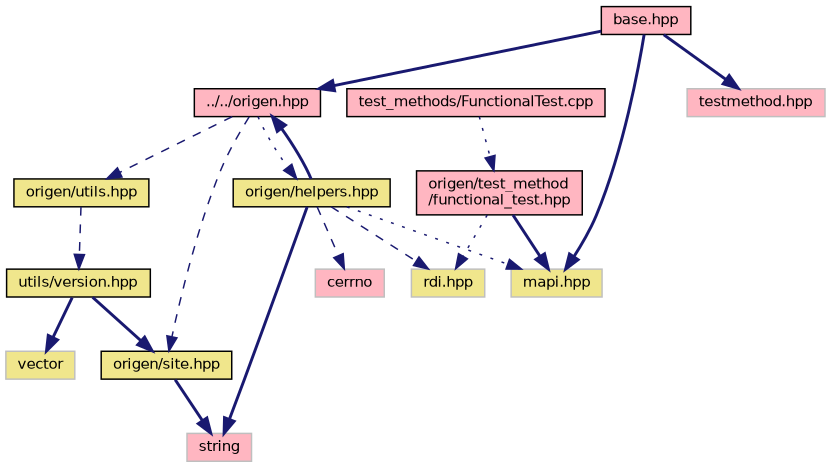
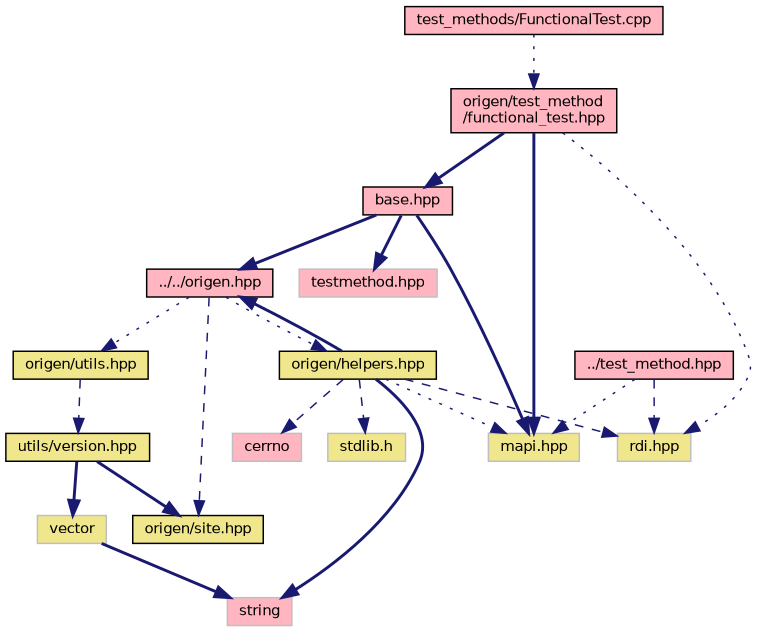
edge "../../origen.hpp" -> "origen/utils.hpp": style dashed -> dotted
edge "origen/test_method /functional_test.hpp" -> "base.hpp": added
node "../test_method.hpp": added
edge "origen/site.hpp" -> "string": now "vector" -> "string"
node "stdlib.h": added
